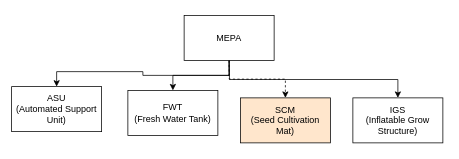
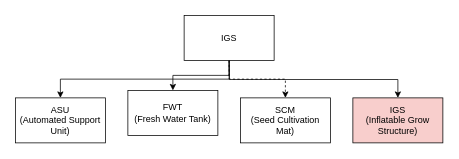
node "MEPA": label "MEPA" -> "IGS"
node "ASU (Automated Support Unit)": moved (57, 109) -> (60, 120)
node "SCM (Seed Cultivation Mat)": fillcolor #ffe6cc -> #ffffff
node "IGS (Inflatable Grow Structure)": fillcolor #ffffff -> #f8cecc
